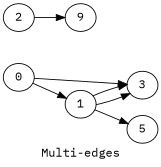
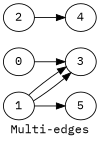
node "9": label "9" -> "4"
edge "0" -> "1": removed
